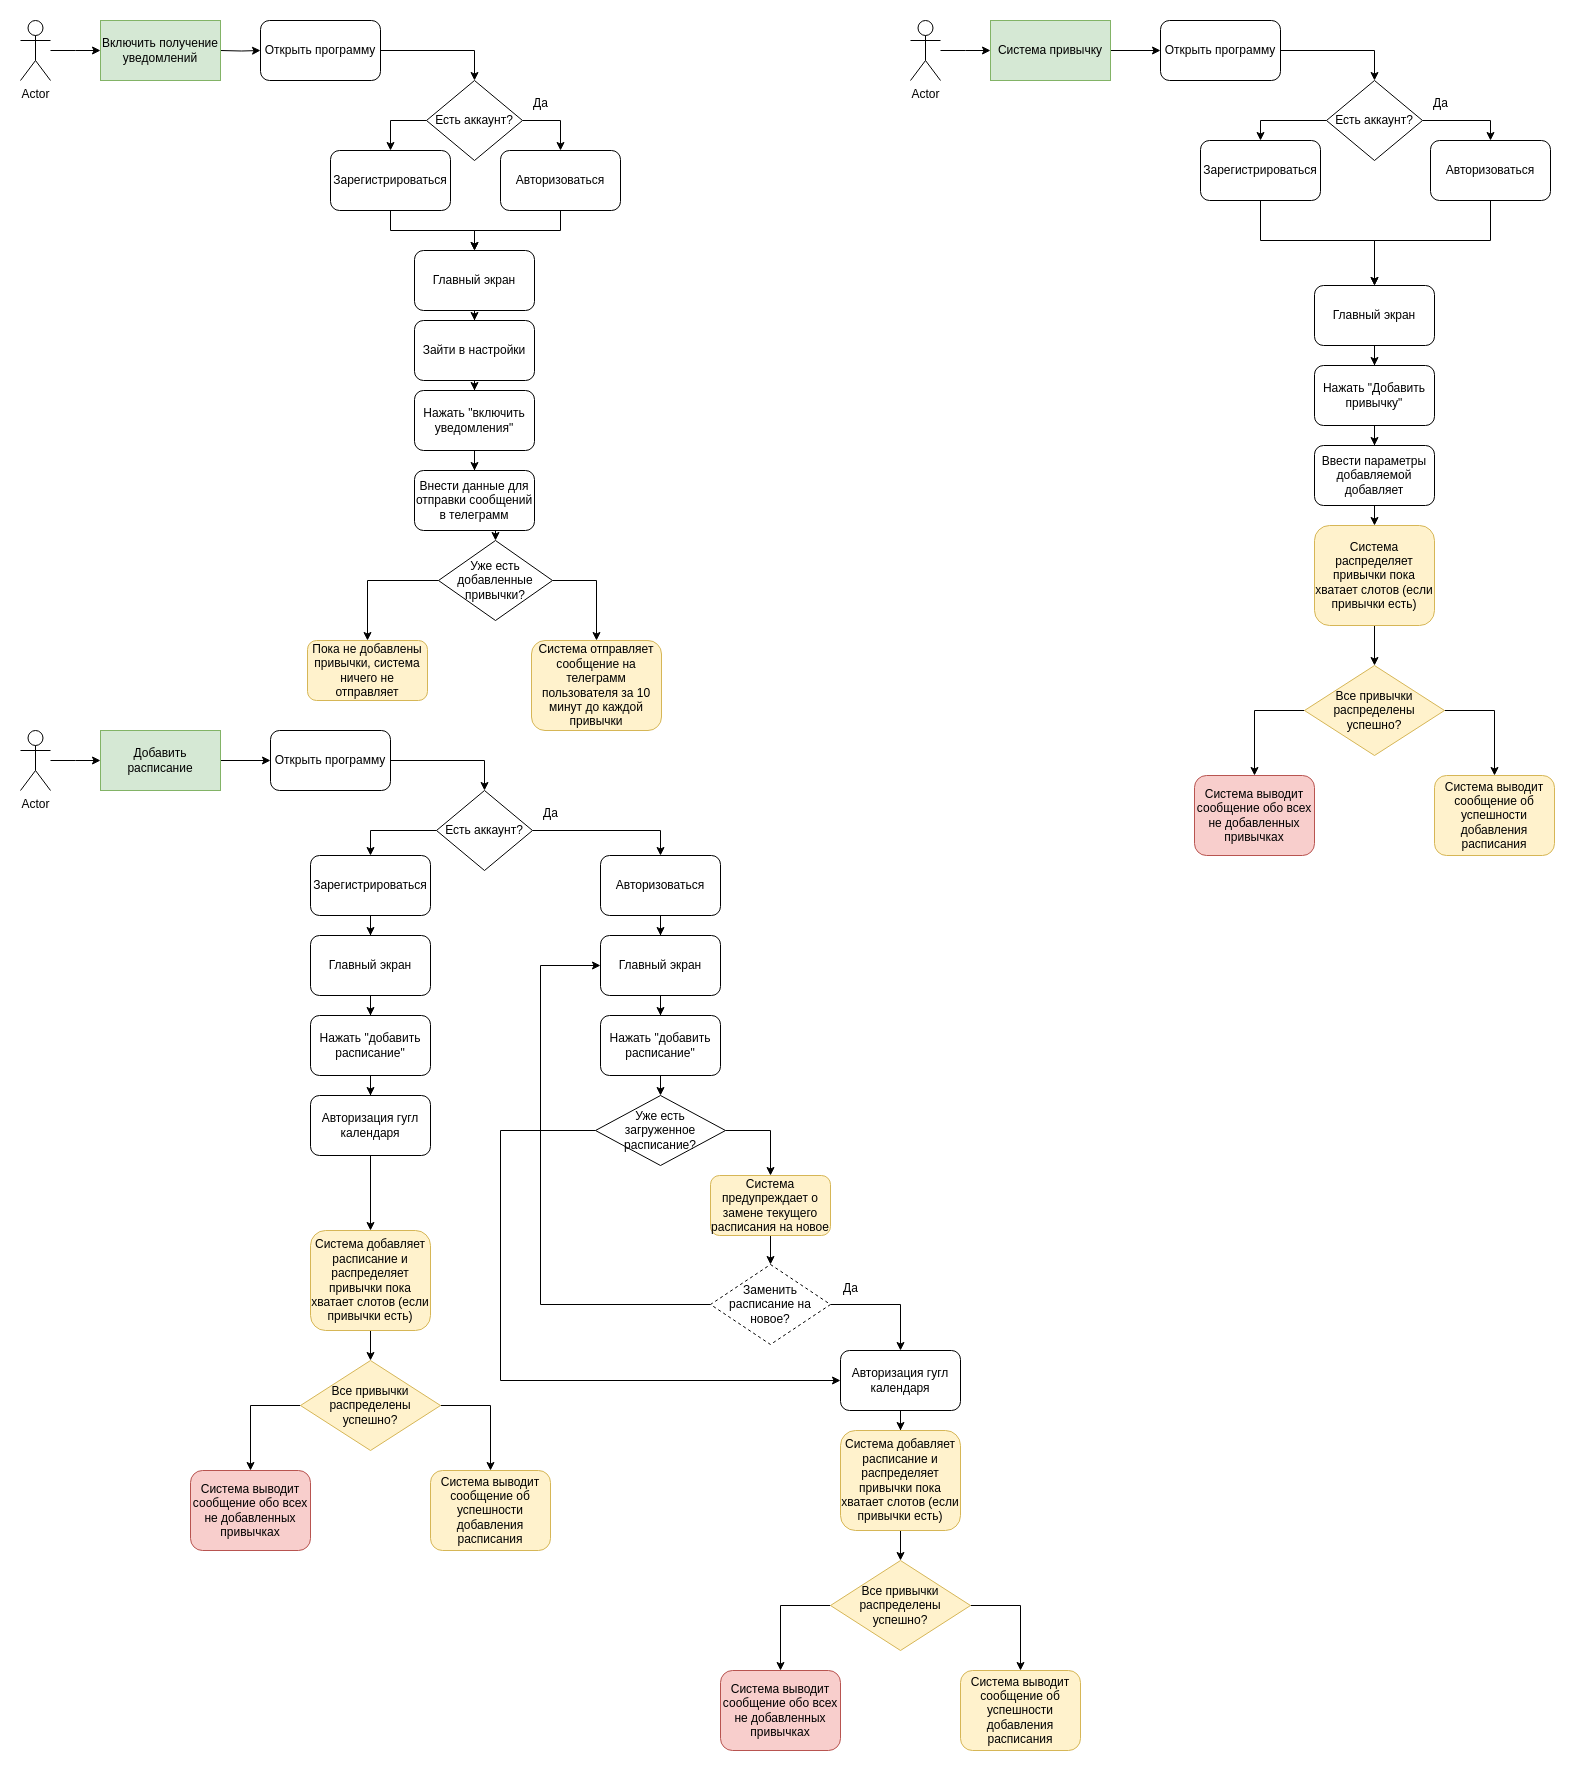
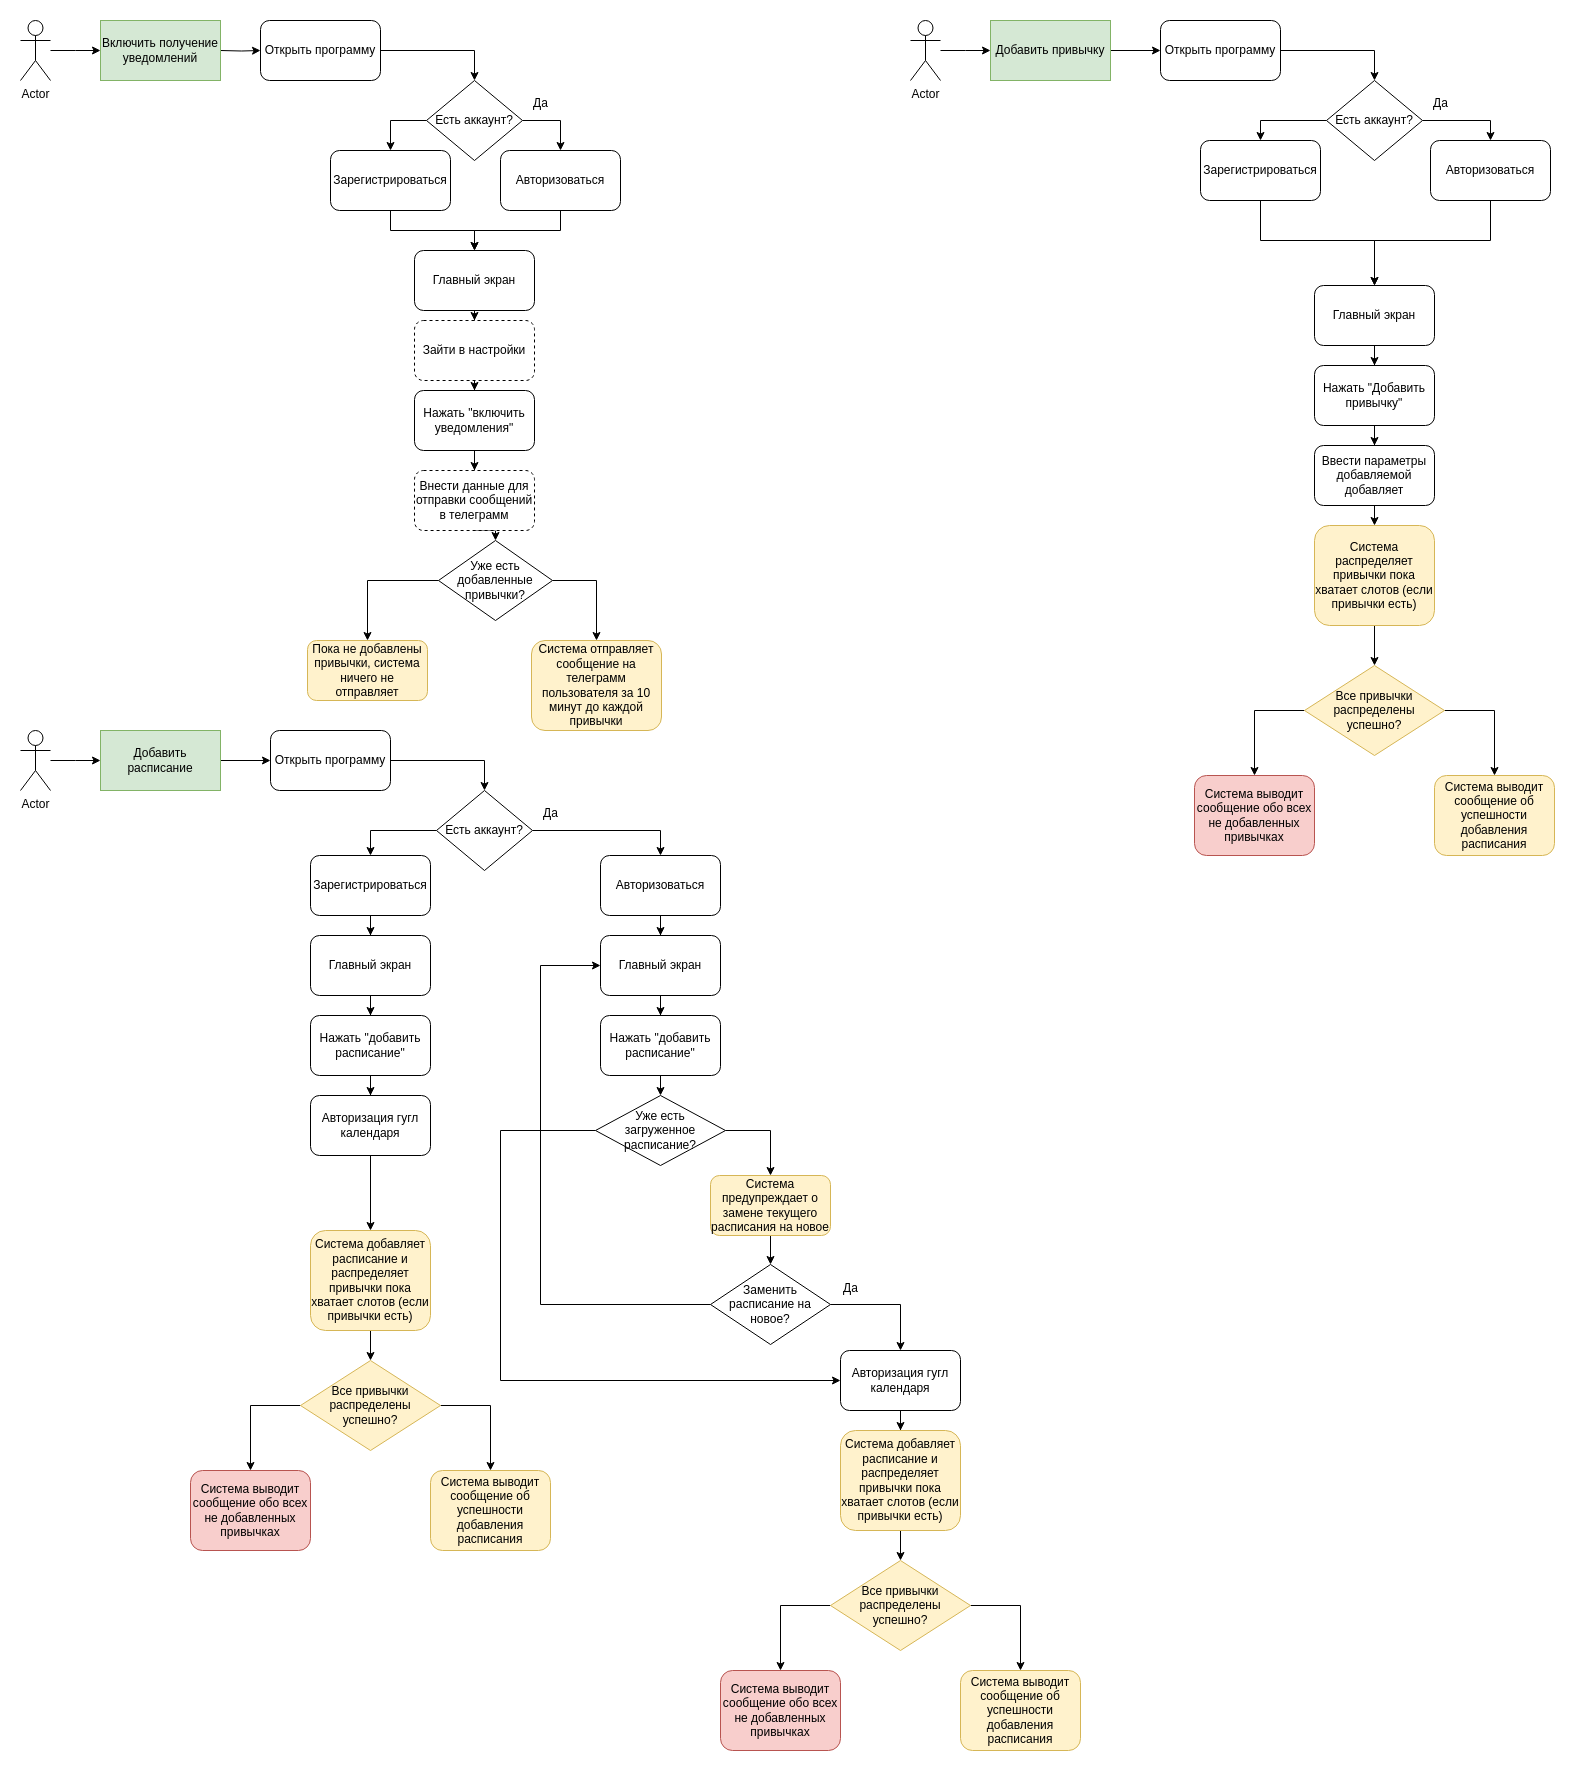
node "Система привычку": label "Система привычку" -> "Добавить привычку"
node "Зайти в настройки": style solid -> dashed
node "Внести данные для отправки сообщений в телеграмм": style solid -> dashed
node "Заменить расписание на новое?": style dashed -> solid
